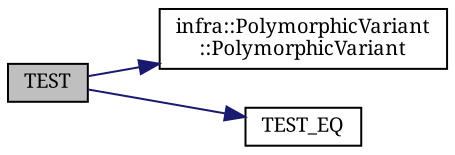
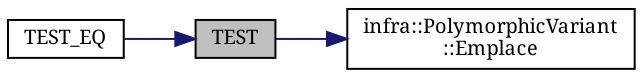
node "infra::PolymorphicVariant ::PolymorphicVariant": label "infra::PolymorphicVariant ::PolymorphicVariant" -> "infra::PolymorphicVariant ::Emplace"
edge "TEST" -> "TEST_EQ": reversed
